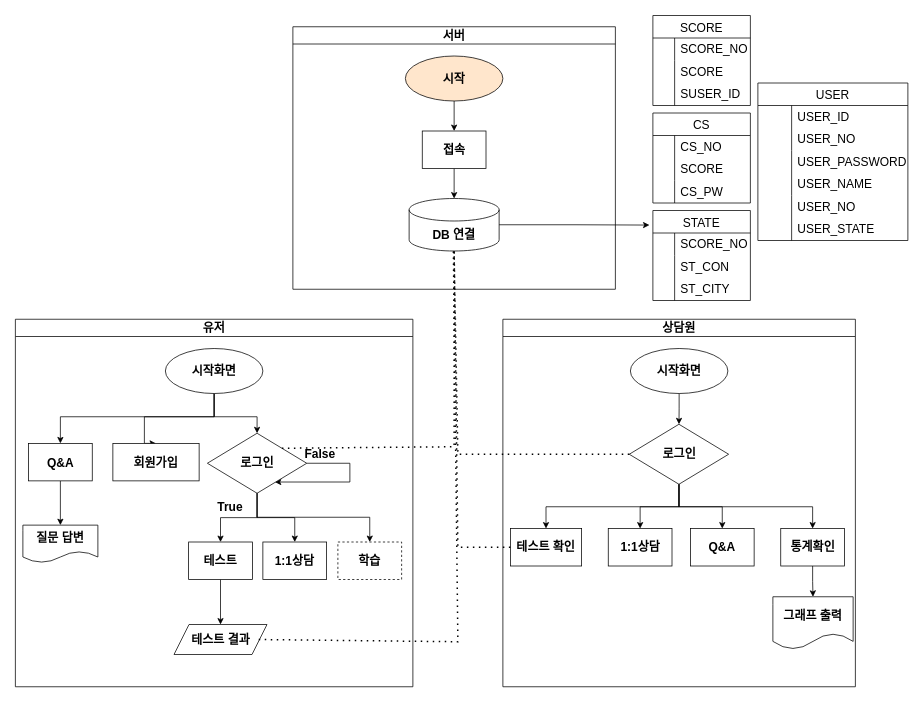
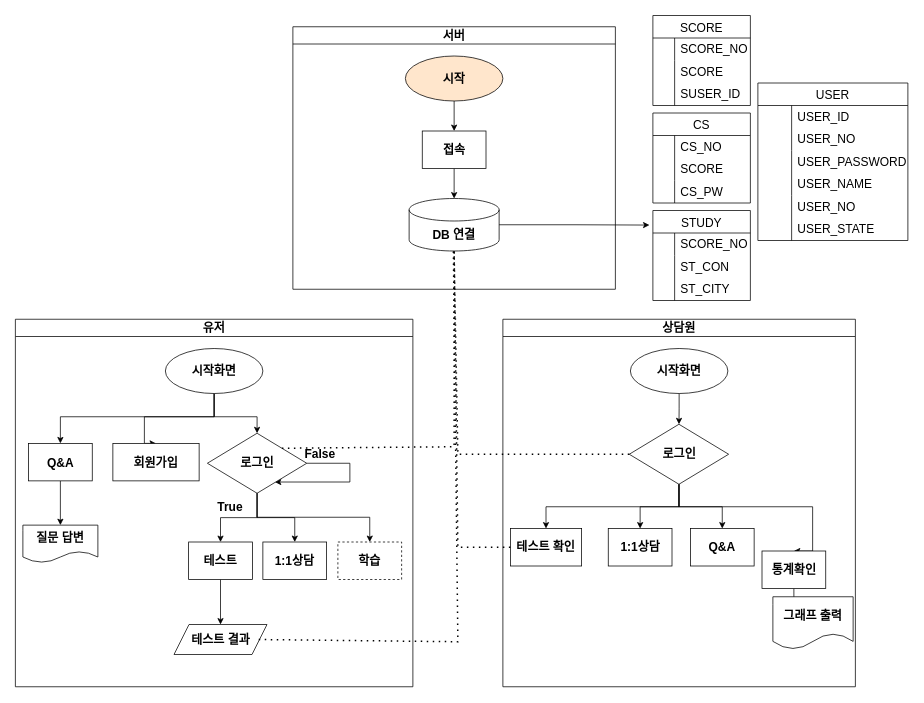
node "STATE": label "STATE" -> "STUDY"
node "통계확인": moved (813, 547) -> (794, 570)
